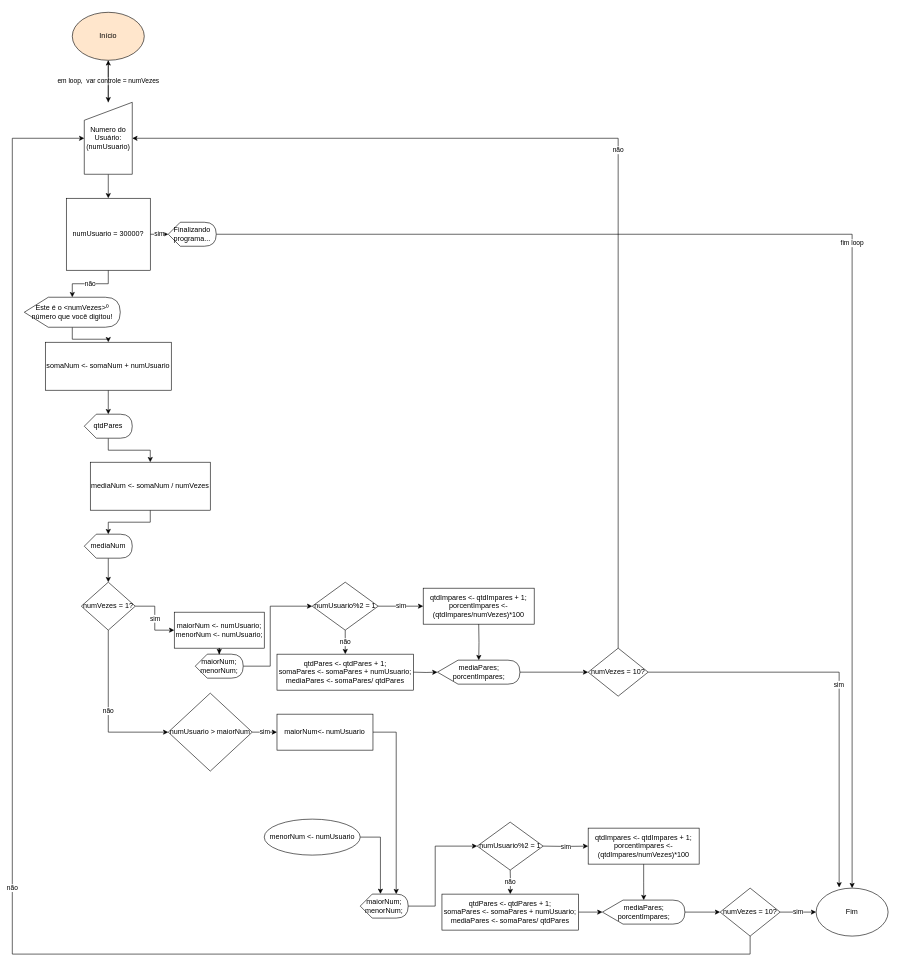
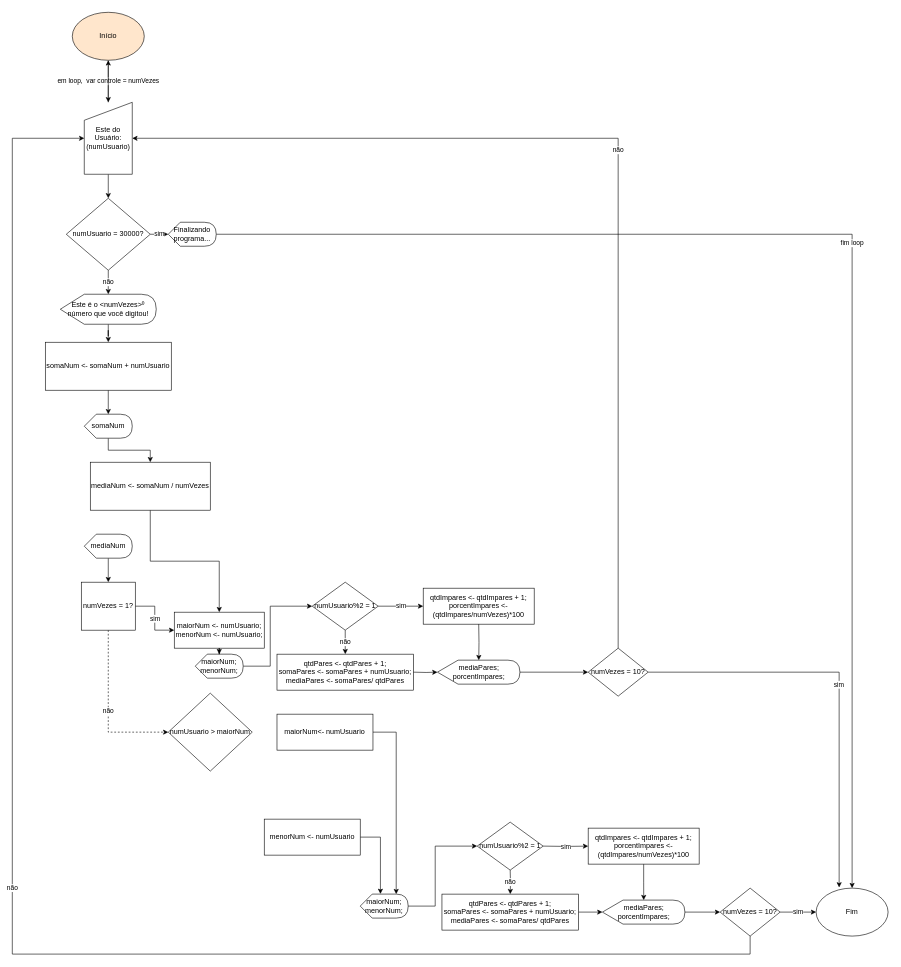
node "Numero do Usuário: (numUsuario)": label "Numero do Usuário: (numUsuario)" -> "Este do Usuário: (numUsuario)"
node "numUsuario = 30000?": shape rectangle -> diamond
node "Este é o <numVezes>º número que você digitou!": moved (72, 312) -> (108, 309)
node "qtdPares": label "qtdPares" -> "somaNum"
edge "mediaNum <- somaNum / numVezes" -> "mediaNum": now "mediaNum <- somaNum / numVezes" -> "maiorNum <- numUsuario; menorNum <- numUsuario;"
node "numVezes = 1?": shape diamond -> rectangle
edge "numVezes = 1?" -> "numUsuario > maiorNum": style solid -> dashed
edge "numUsuario > maiorNum" -> "maiorNum<- numUsuario": removed, label "sim"
node "menorNum <- numUsuario": shape ellipse -> rectangle
